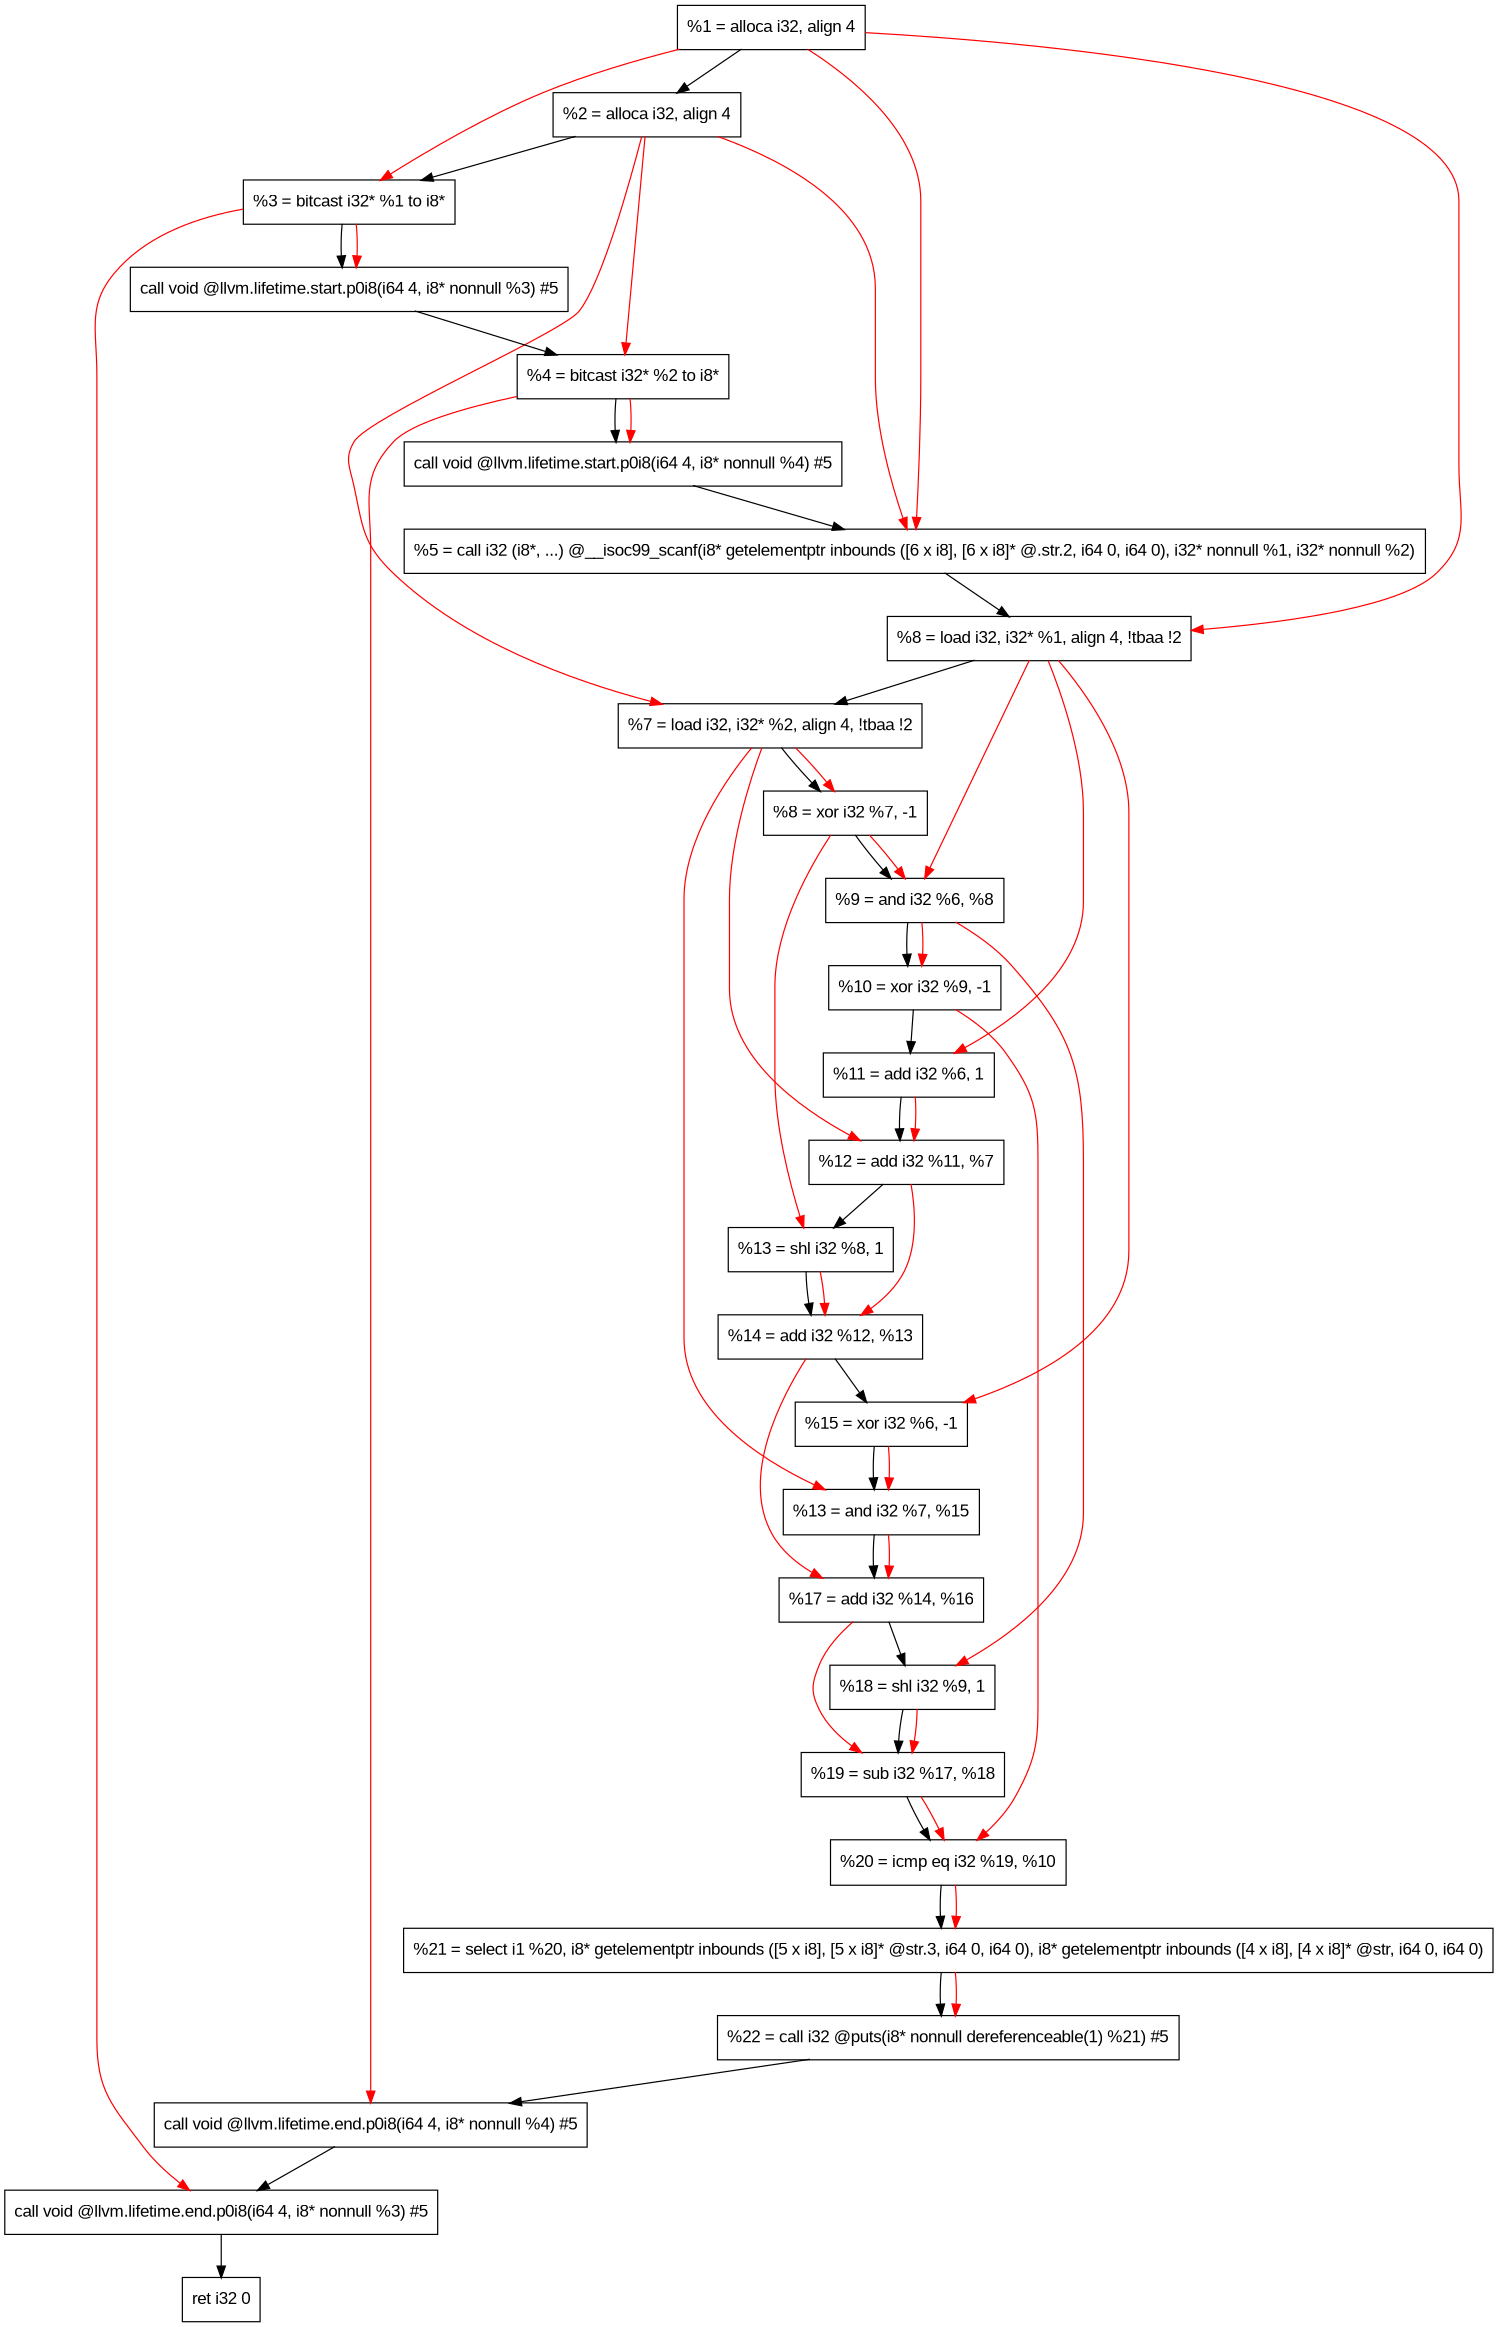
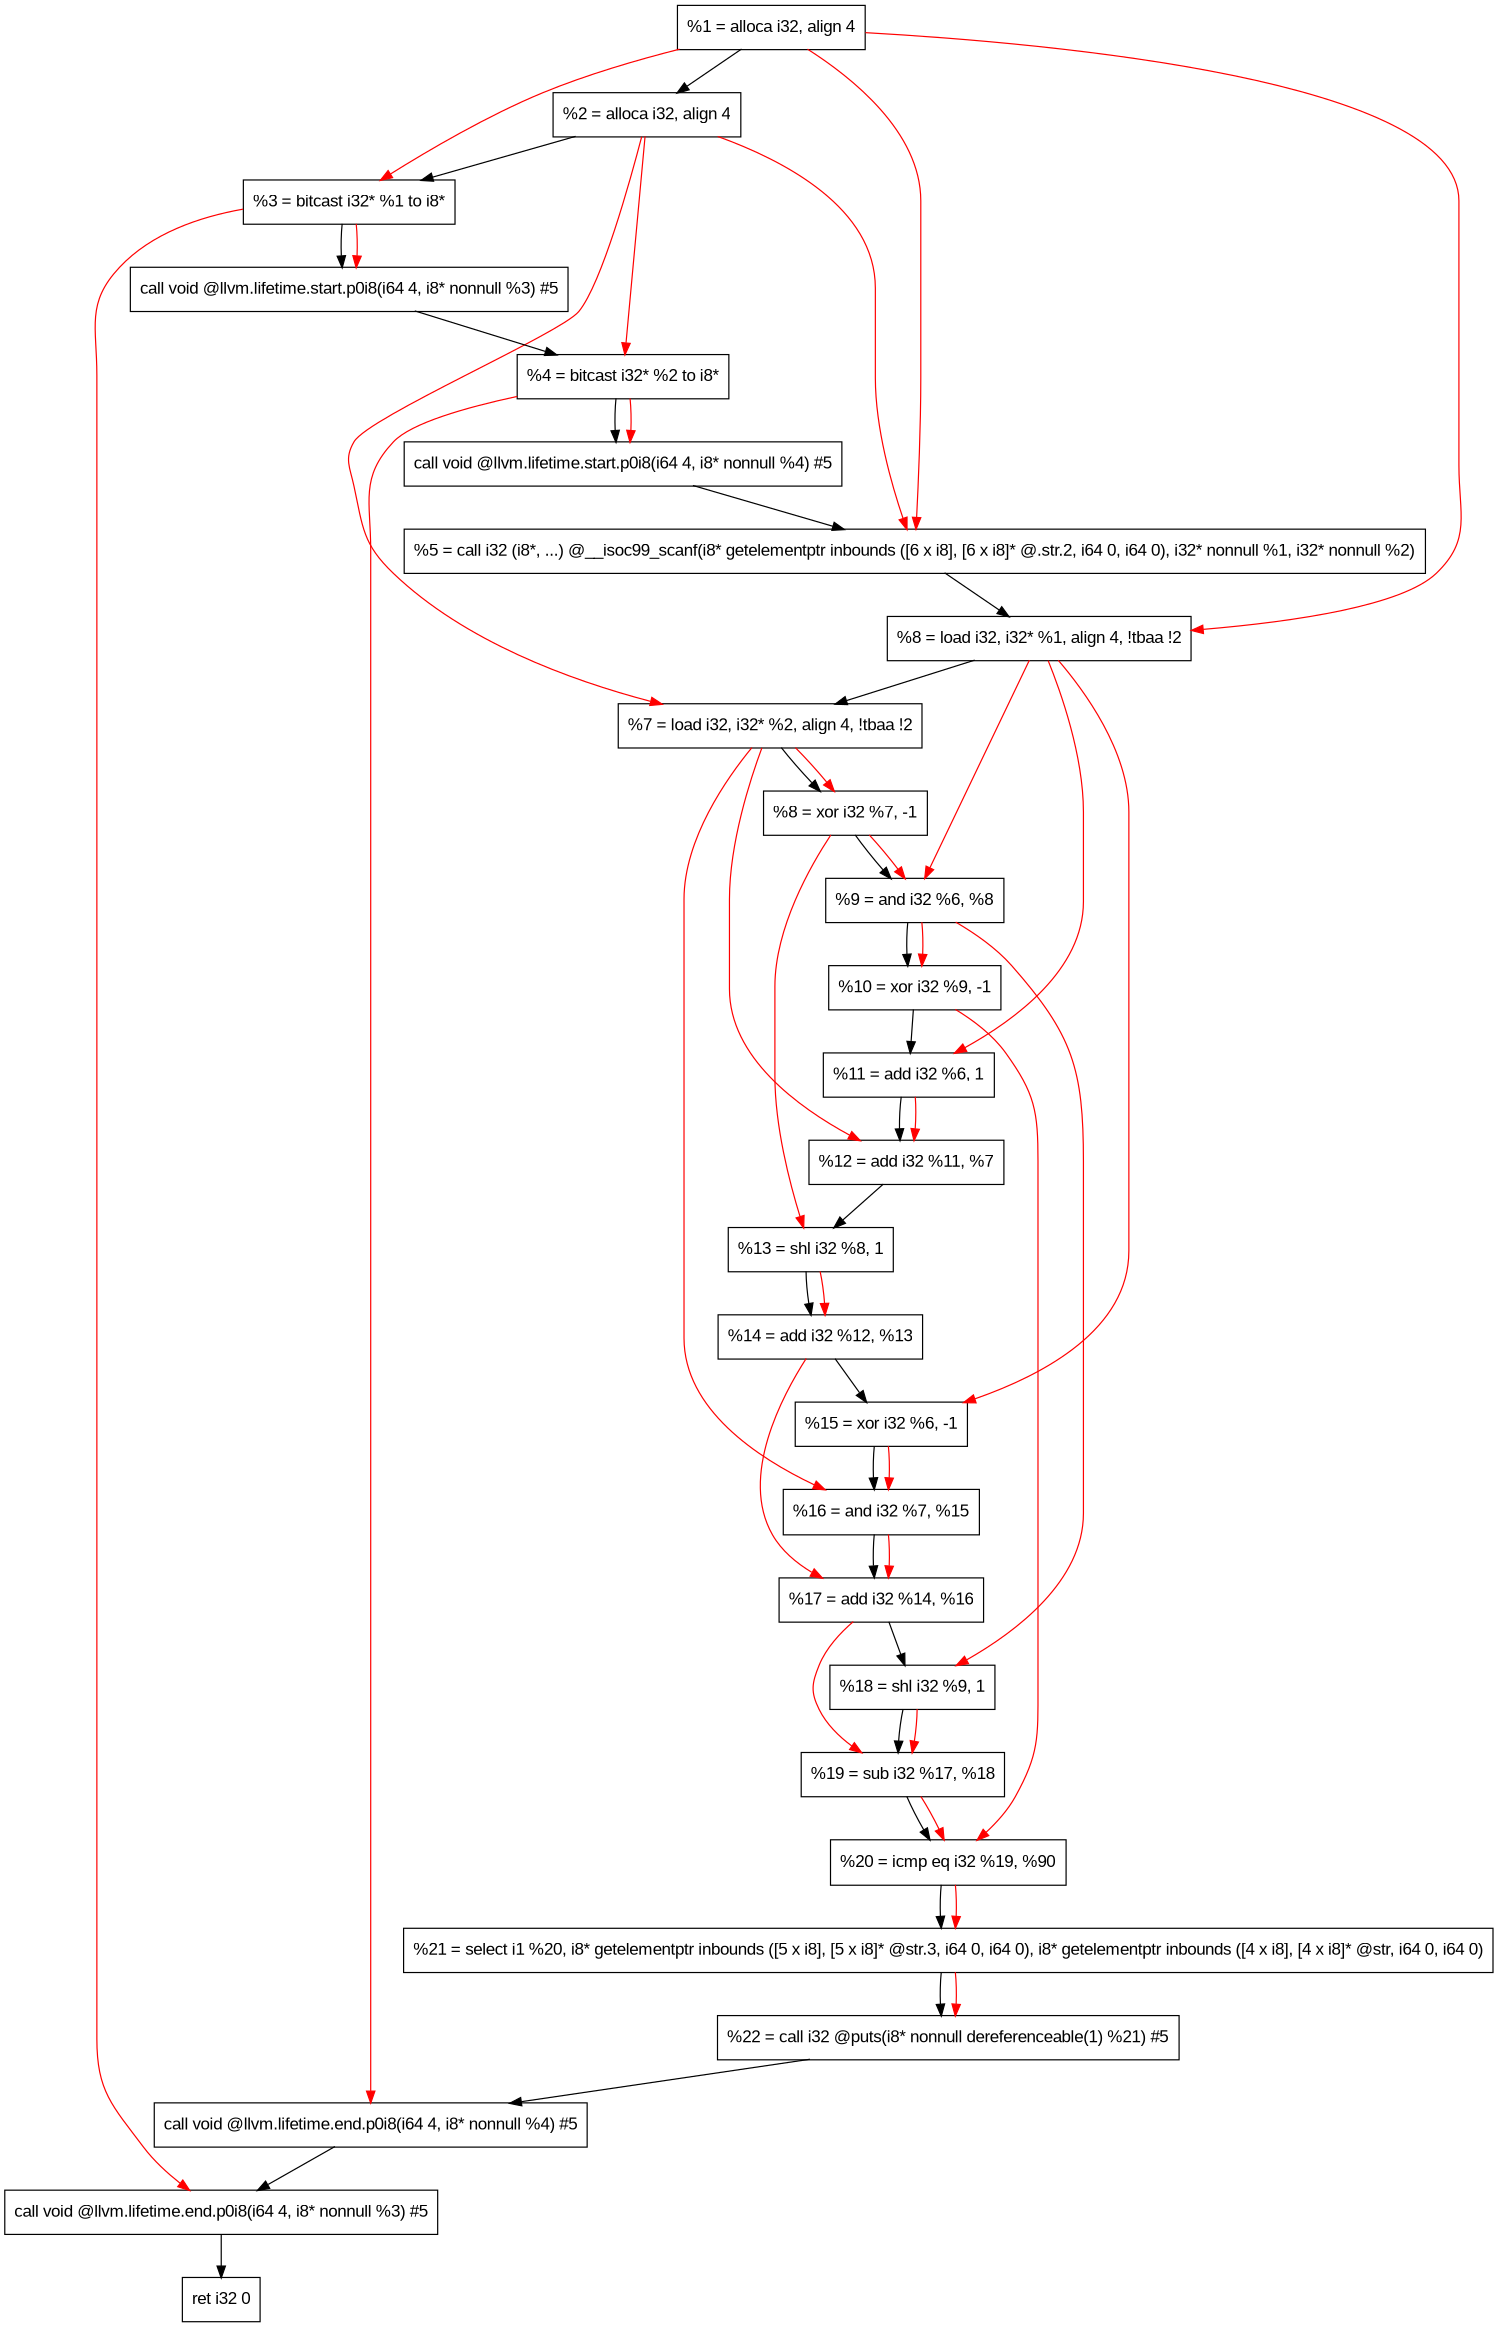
edge "%12 = add i32 %11, %7" -> "%14 = add i32 %12, %13": removed
node "%13 = and i32 %7, %15": label "%13 = and i32 %7, %15" -> "%16 = and i32 %7, %15"
node "%20 = icmp eq i32 %19, %10": label "%20 = icmp eq i32 %19, %10" -> "%20 = icmp eq i32 %19, %90"
